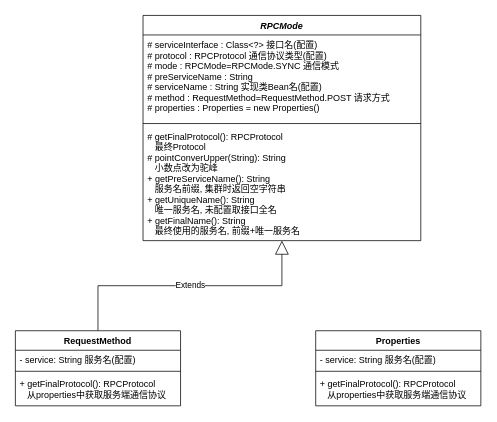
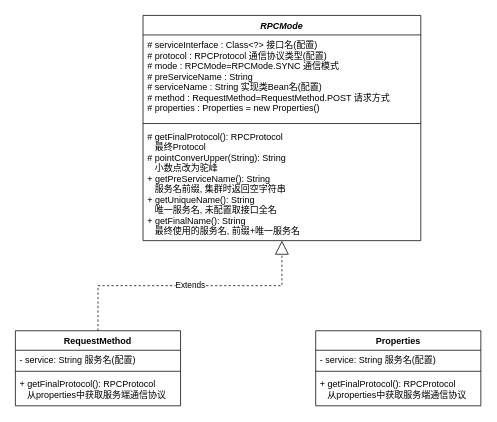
edge "RequestMethod" -> "RPCMode": style solid -> dashed
